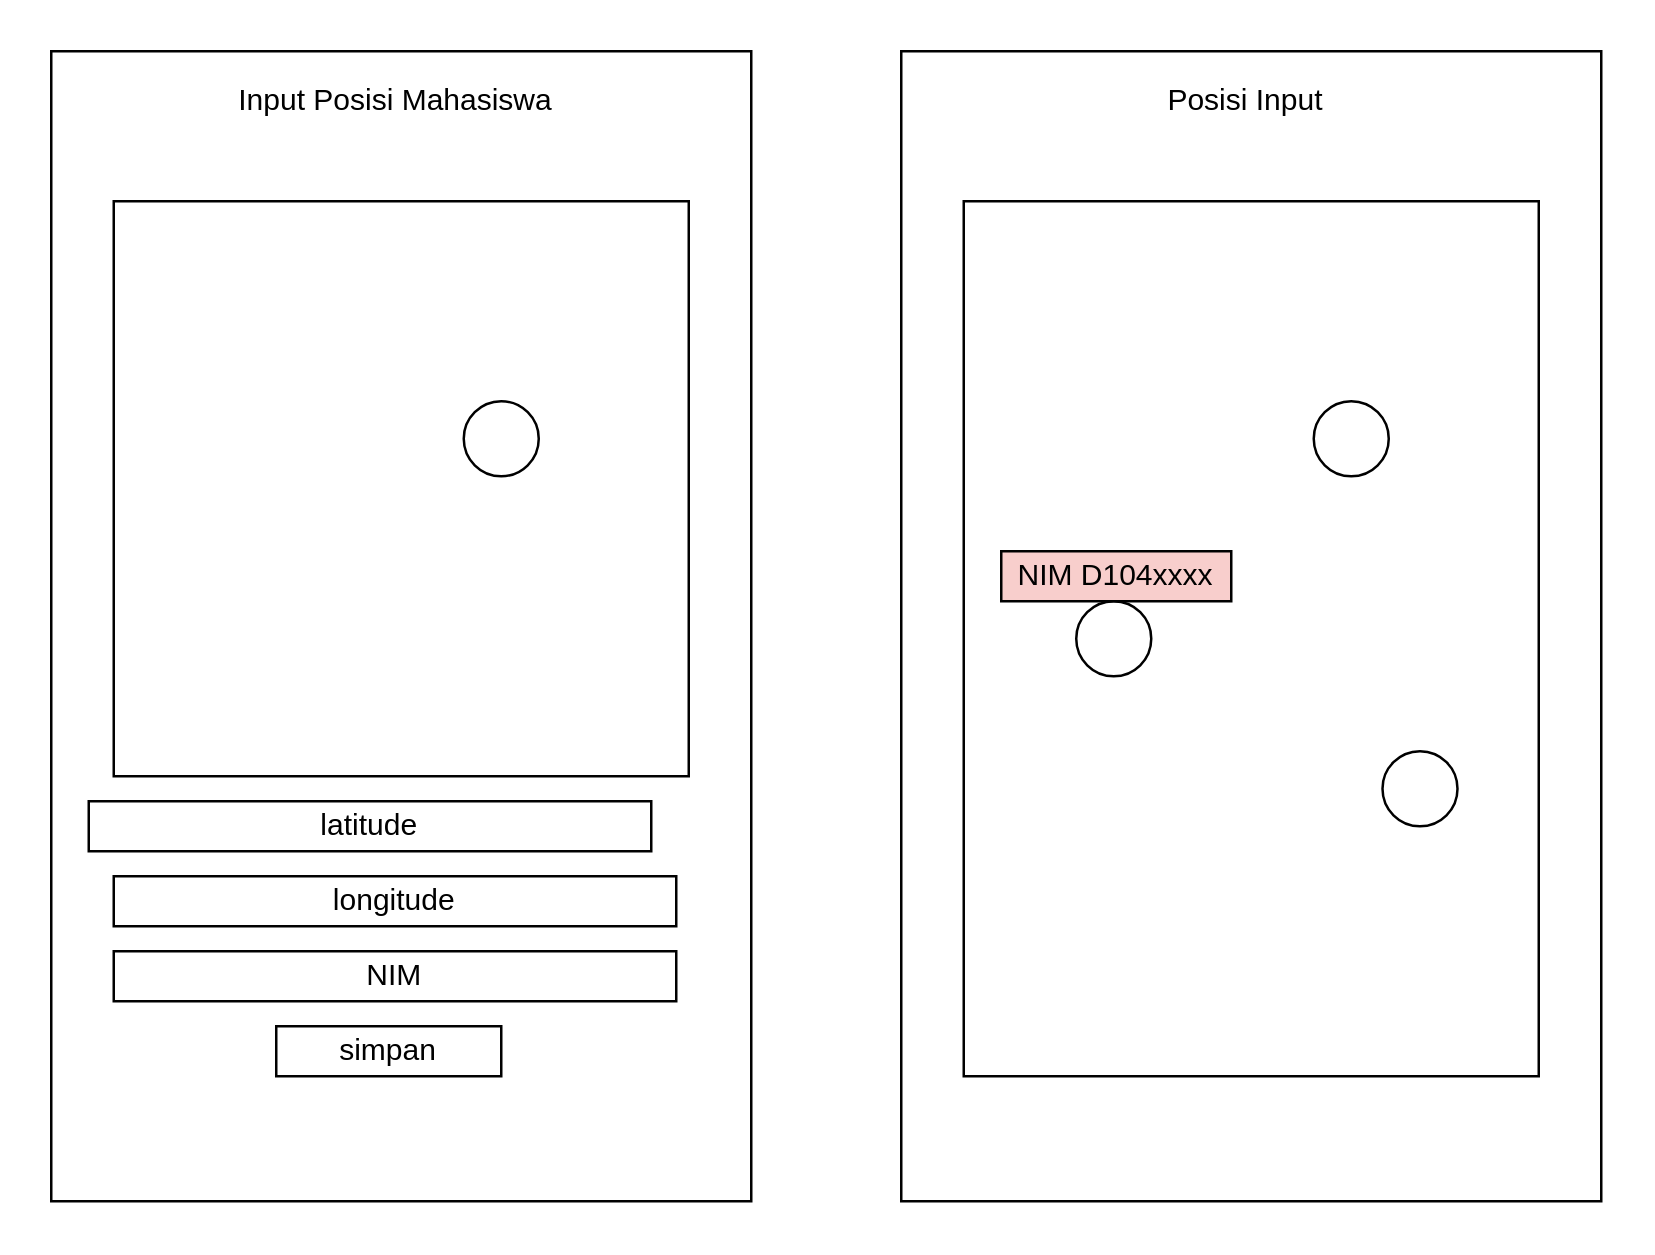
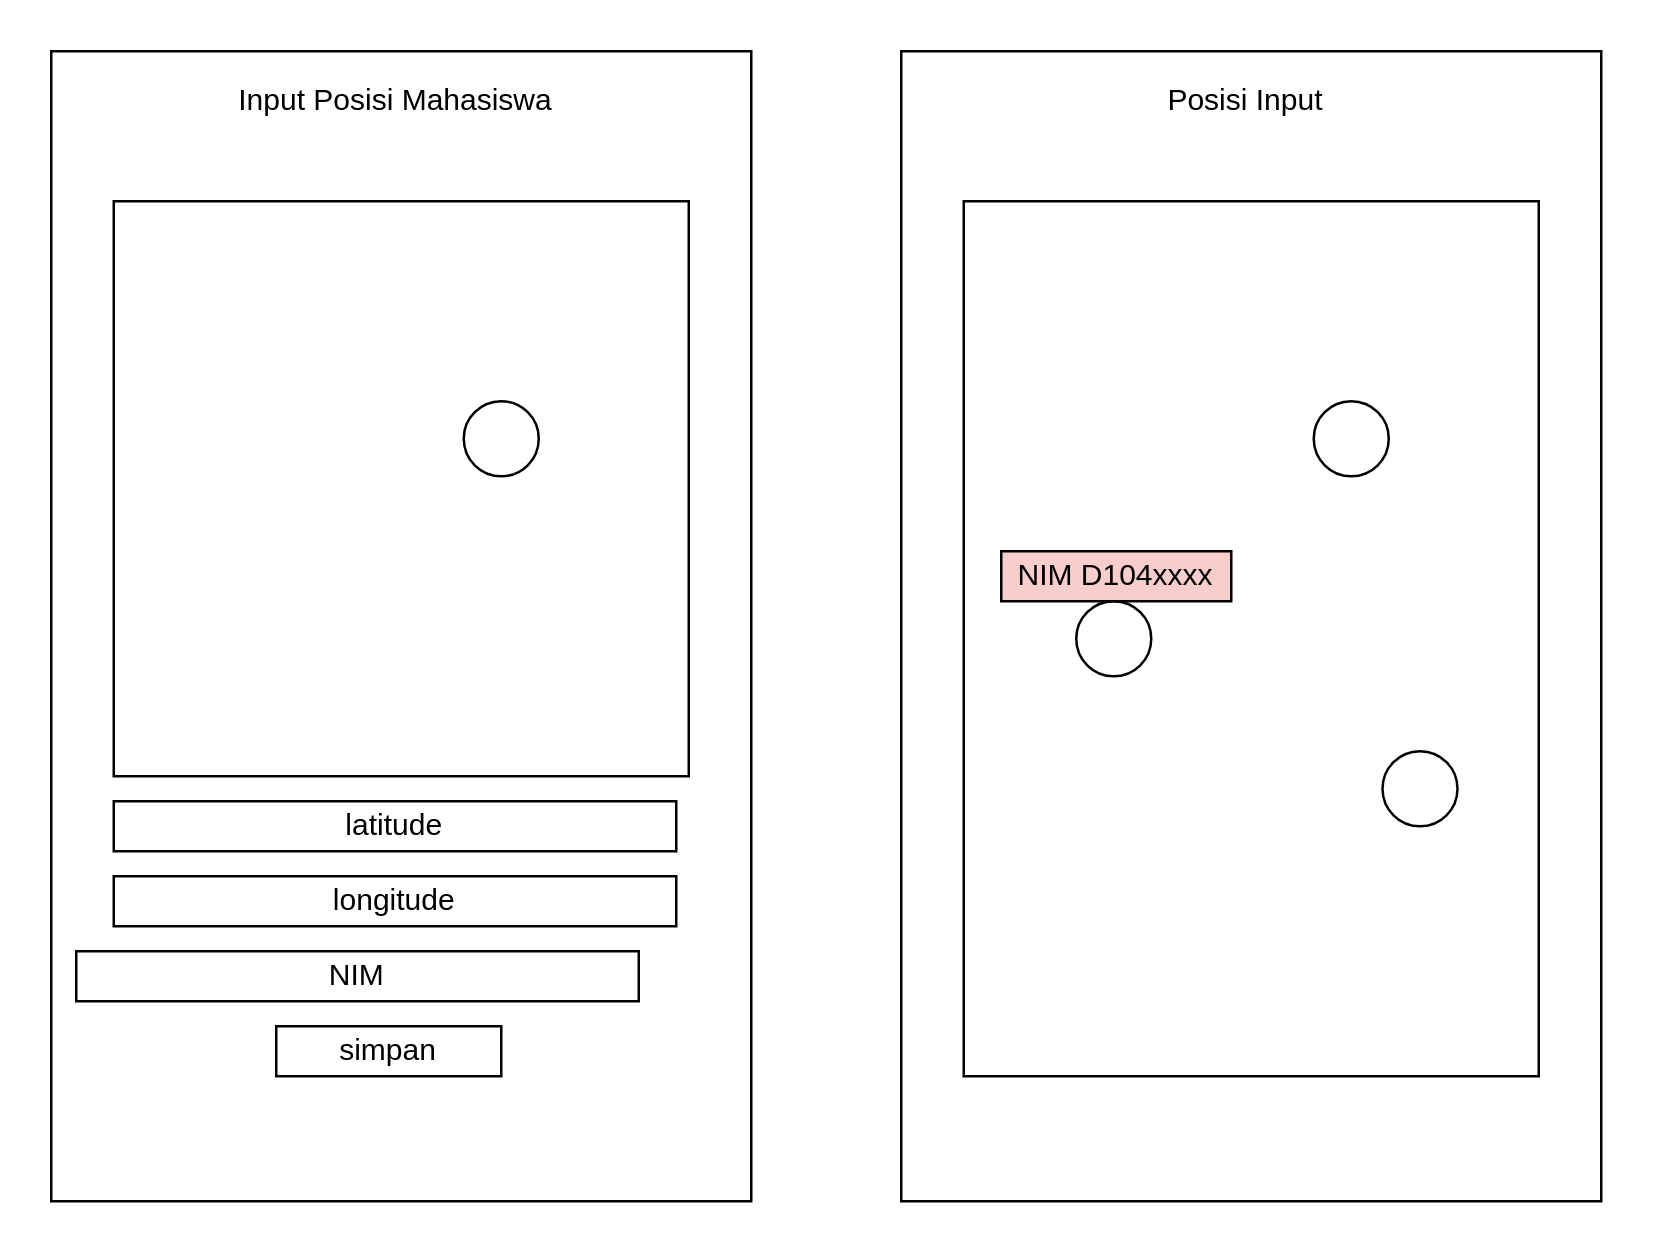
node "latitude": moved (370, 826) -> (395, 826)
node "NIM": moved (395, 976) -> (358, 976)
